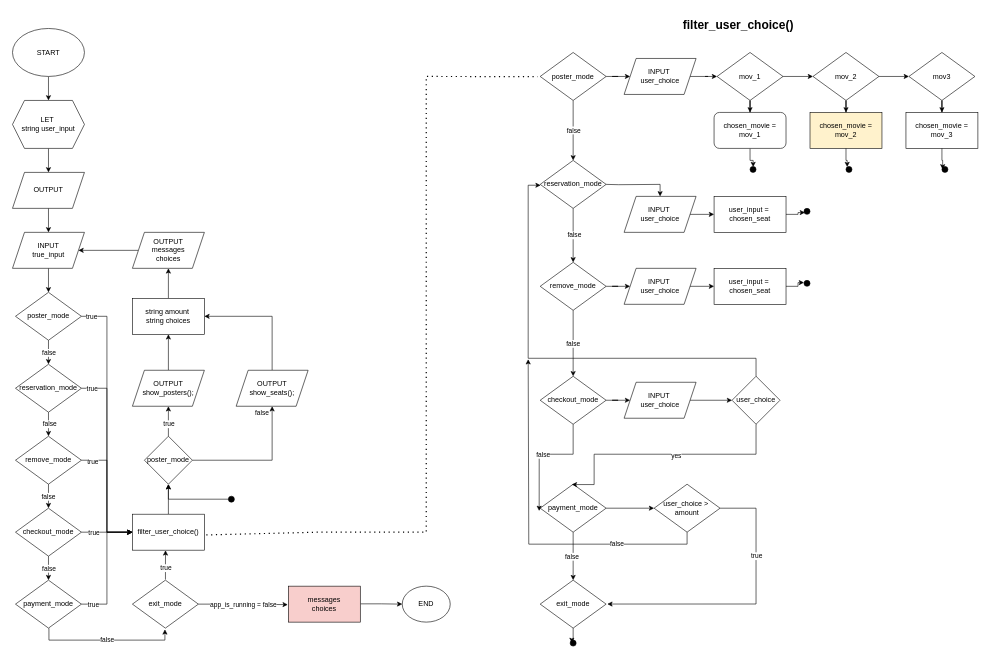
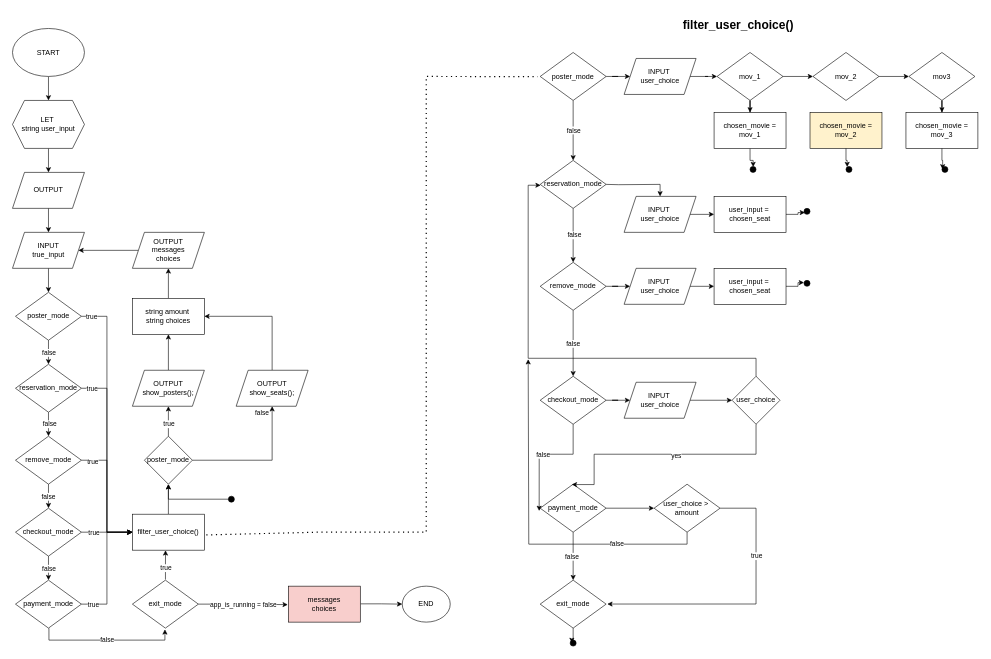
edge "mov_2" -> "chosen_movie =mov_2": removed
node "chosen_movie = mov_1": shape rounded rectangle -> rectangle
